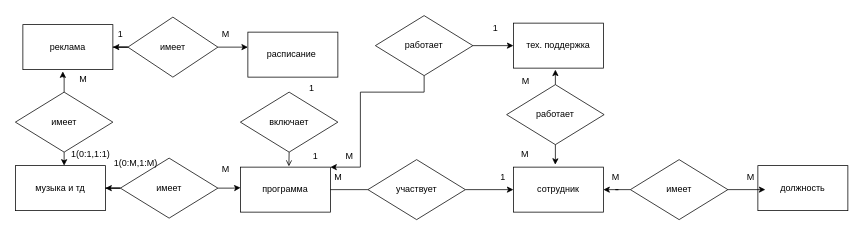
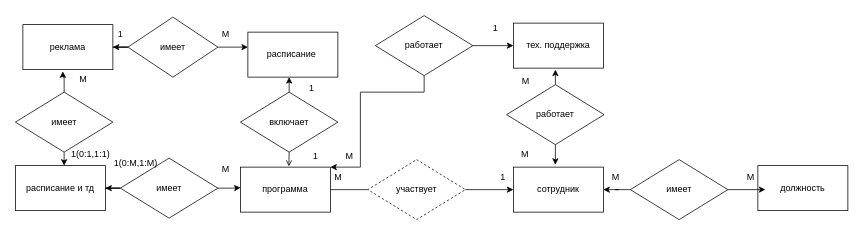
edge "включает" -> "расписание": added
node "музыка и тд": label "музыка и тд" -> "расписание и тд"
node "участвует": style solid -> dashed
